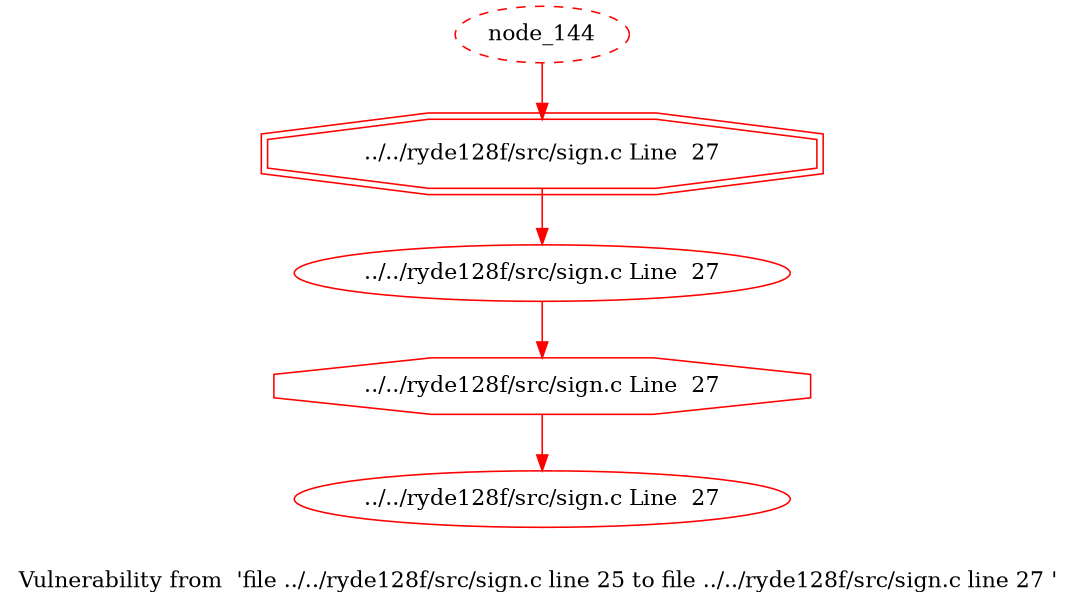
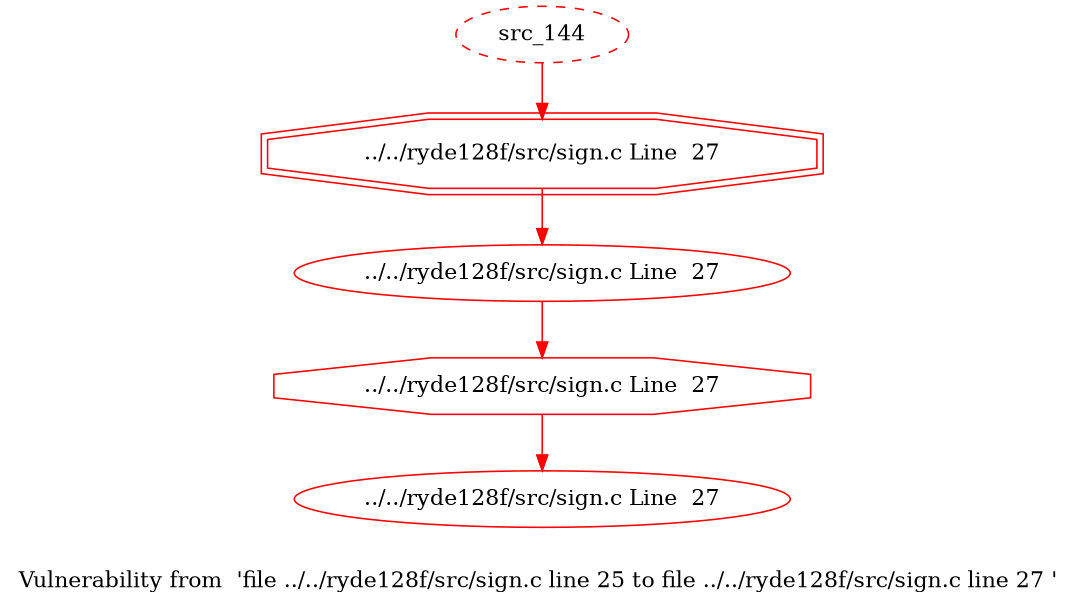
node "node_144": label "node_144" -> "src_144"
